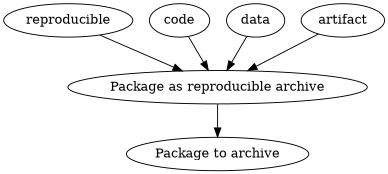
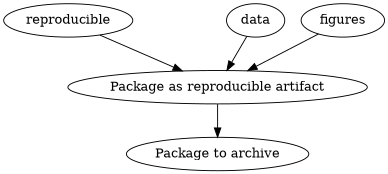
node "code": removed
node "artifact": label "artifact" -> "figures"
node "Package as reproducible archive": label "Package as reproducible archive" -> "Package as reproducible artifact"
